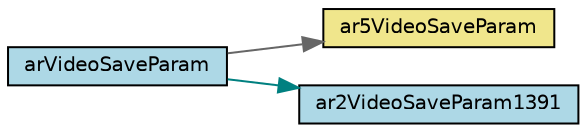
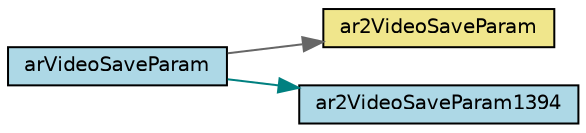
node "ar5VideoSaveParam": label "ar5VideoSaveParam" -> "ar2VideoSaveParam"
node "ar2VideoSaveParam1391": label "ar2VideoSaveParam1391" -> "ar2VideoSaveParam1394"
